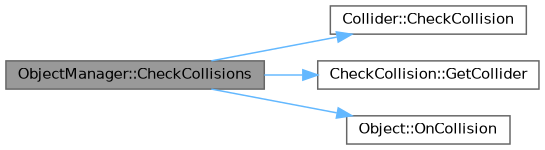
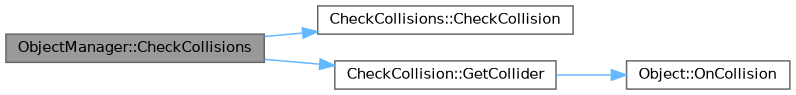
node "Collider::CheckCollision": label "Collider::CheckCollision" -> "CheckCollisions::CheckCollision"
edge "ObjectManager::CheckCollisions" -> "Object::OnCollision": now "CheckCollision::GetCollider" -> "Object::OnCollision"
